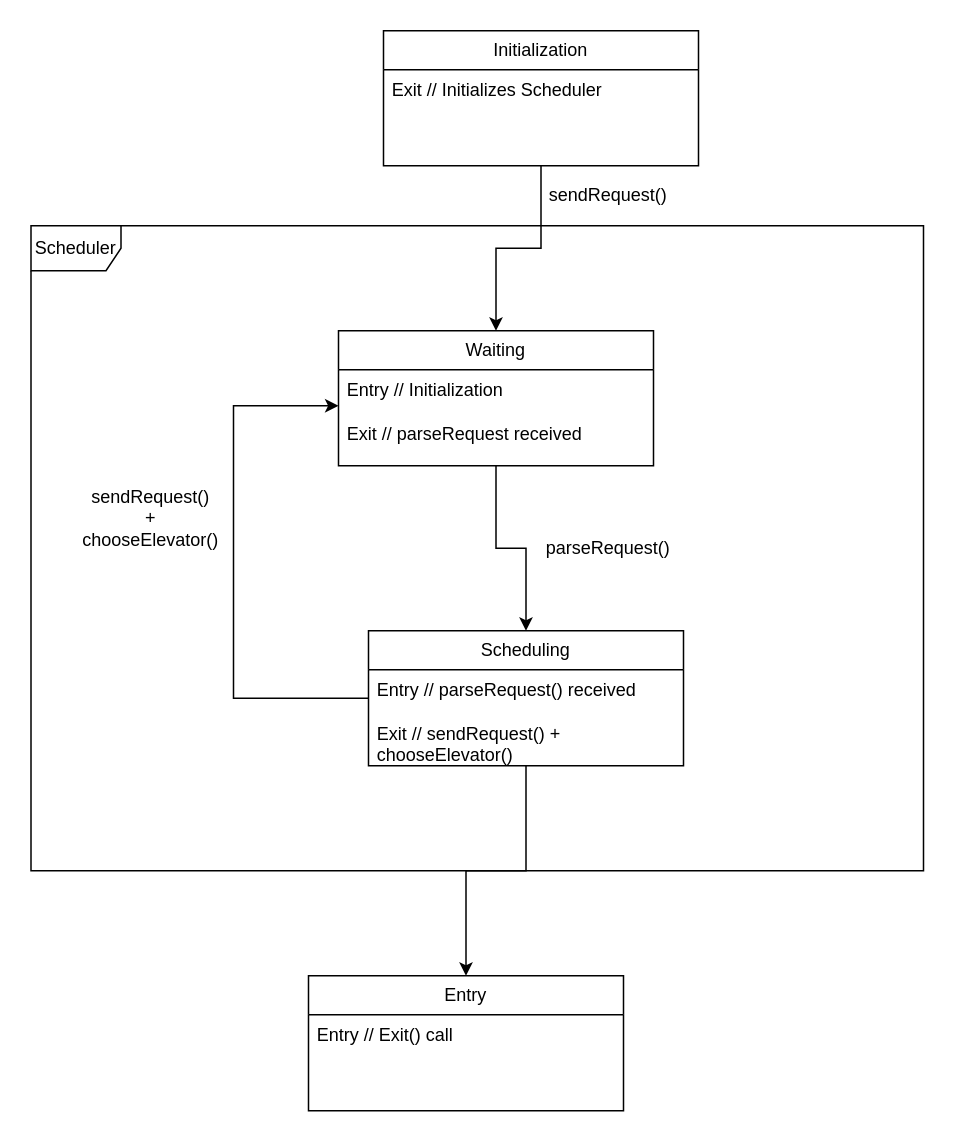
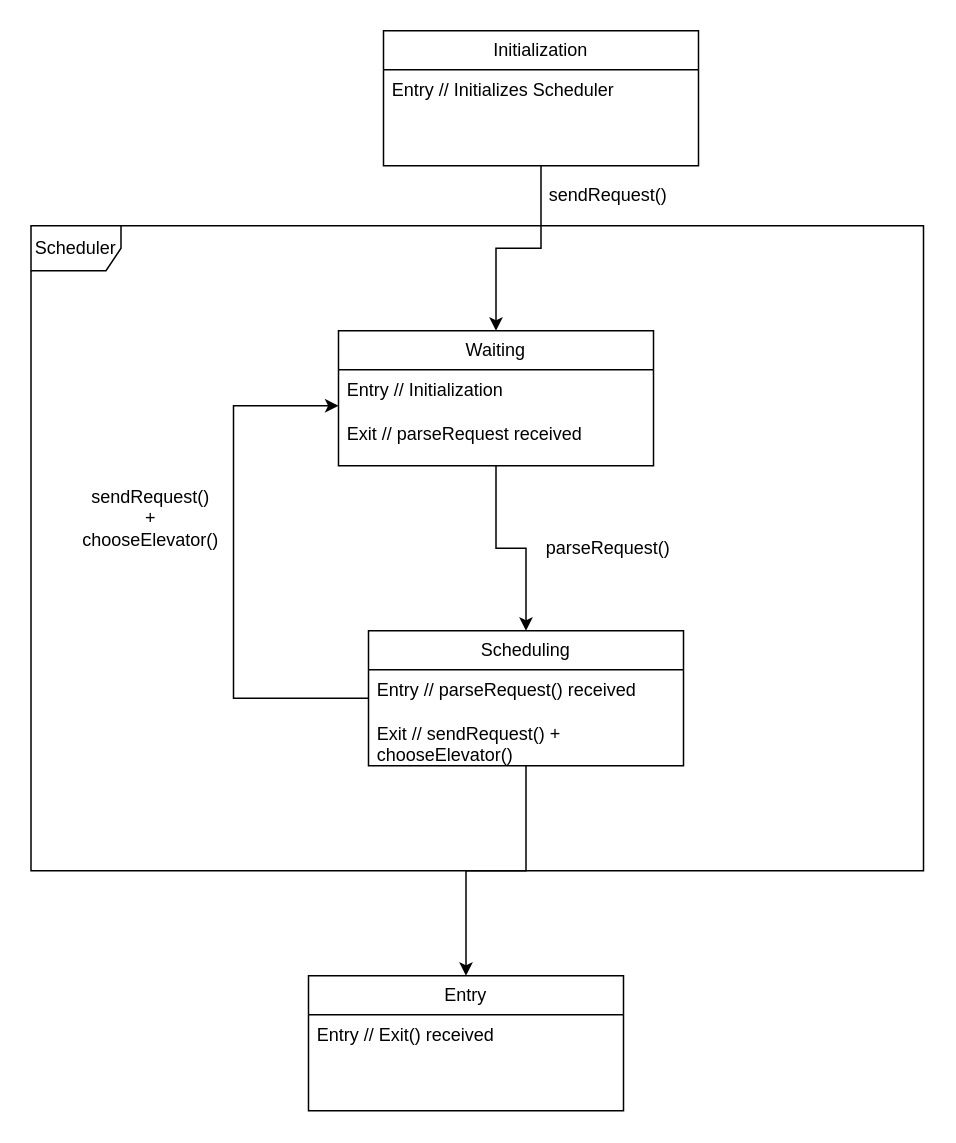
node "Exit // Initializes Scheduler": label "Exit // Initializes Scheduler" -> "Entry // Initializes Scheduler"
node "Entry // Exit() call": label "Entry // Exit() call" -> "Entry // Exit() received"
